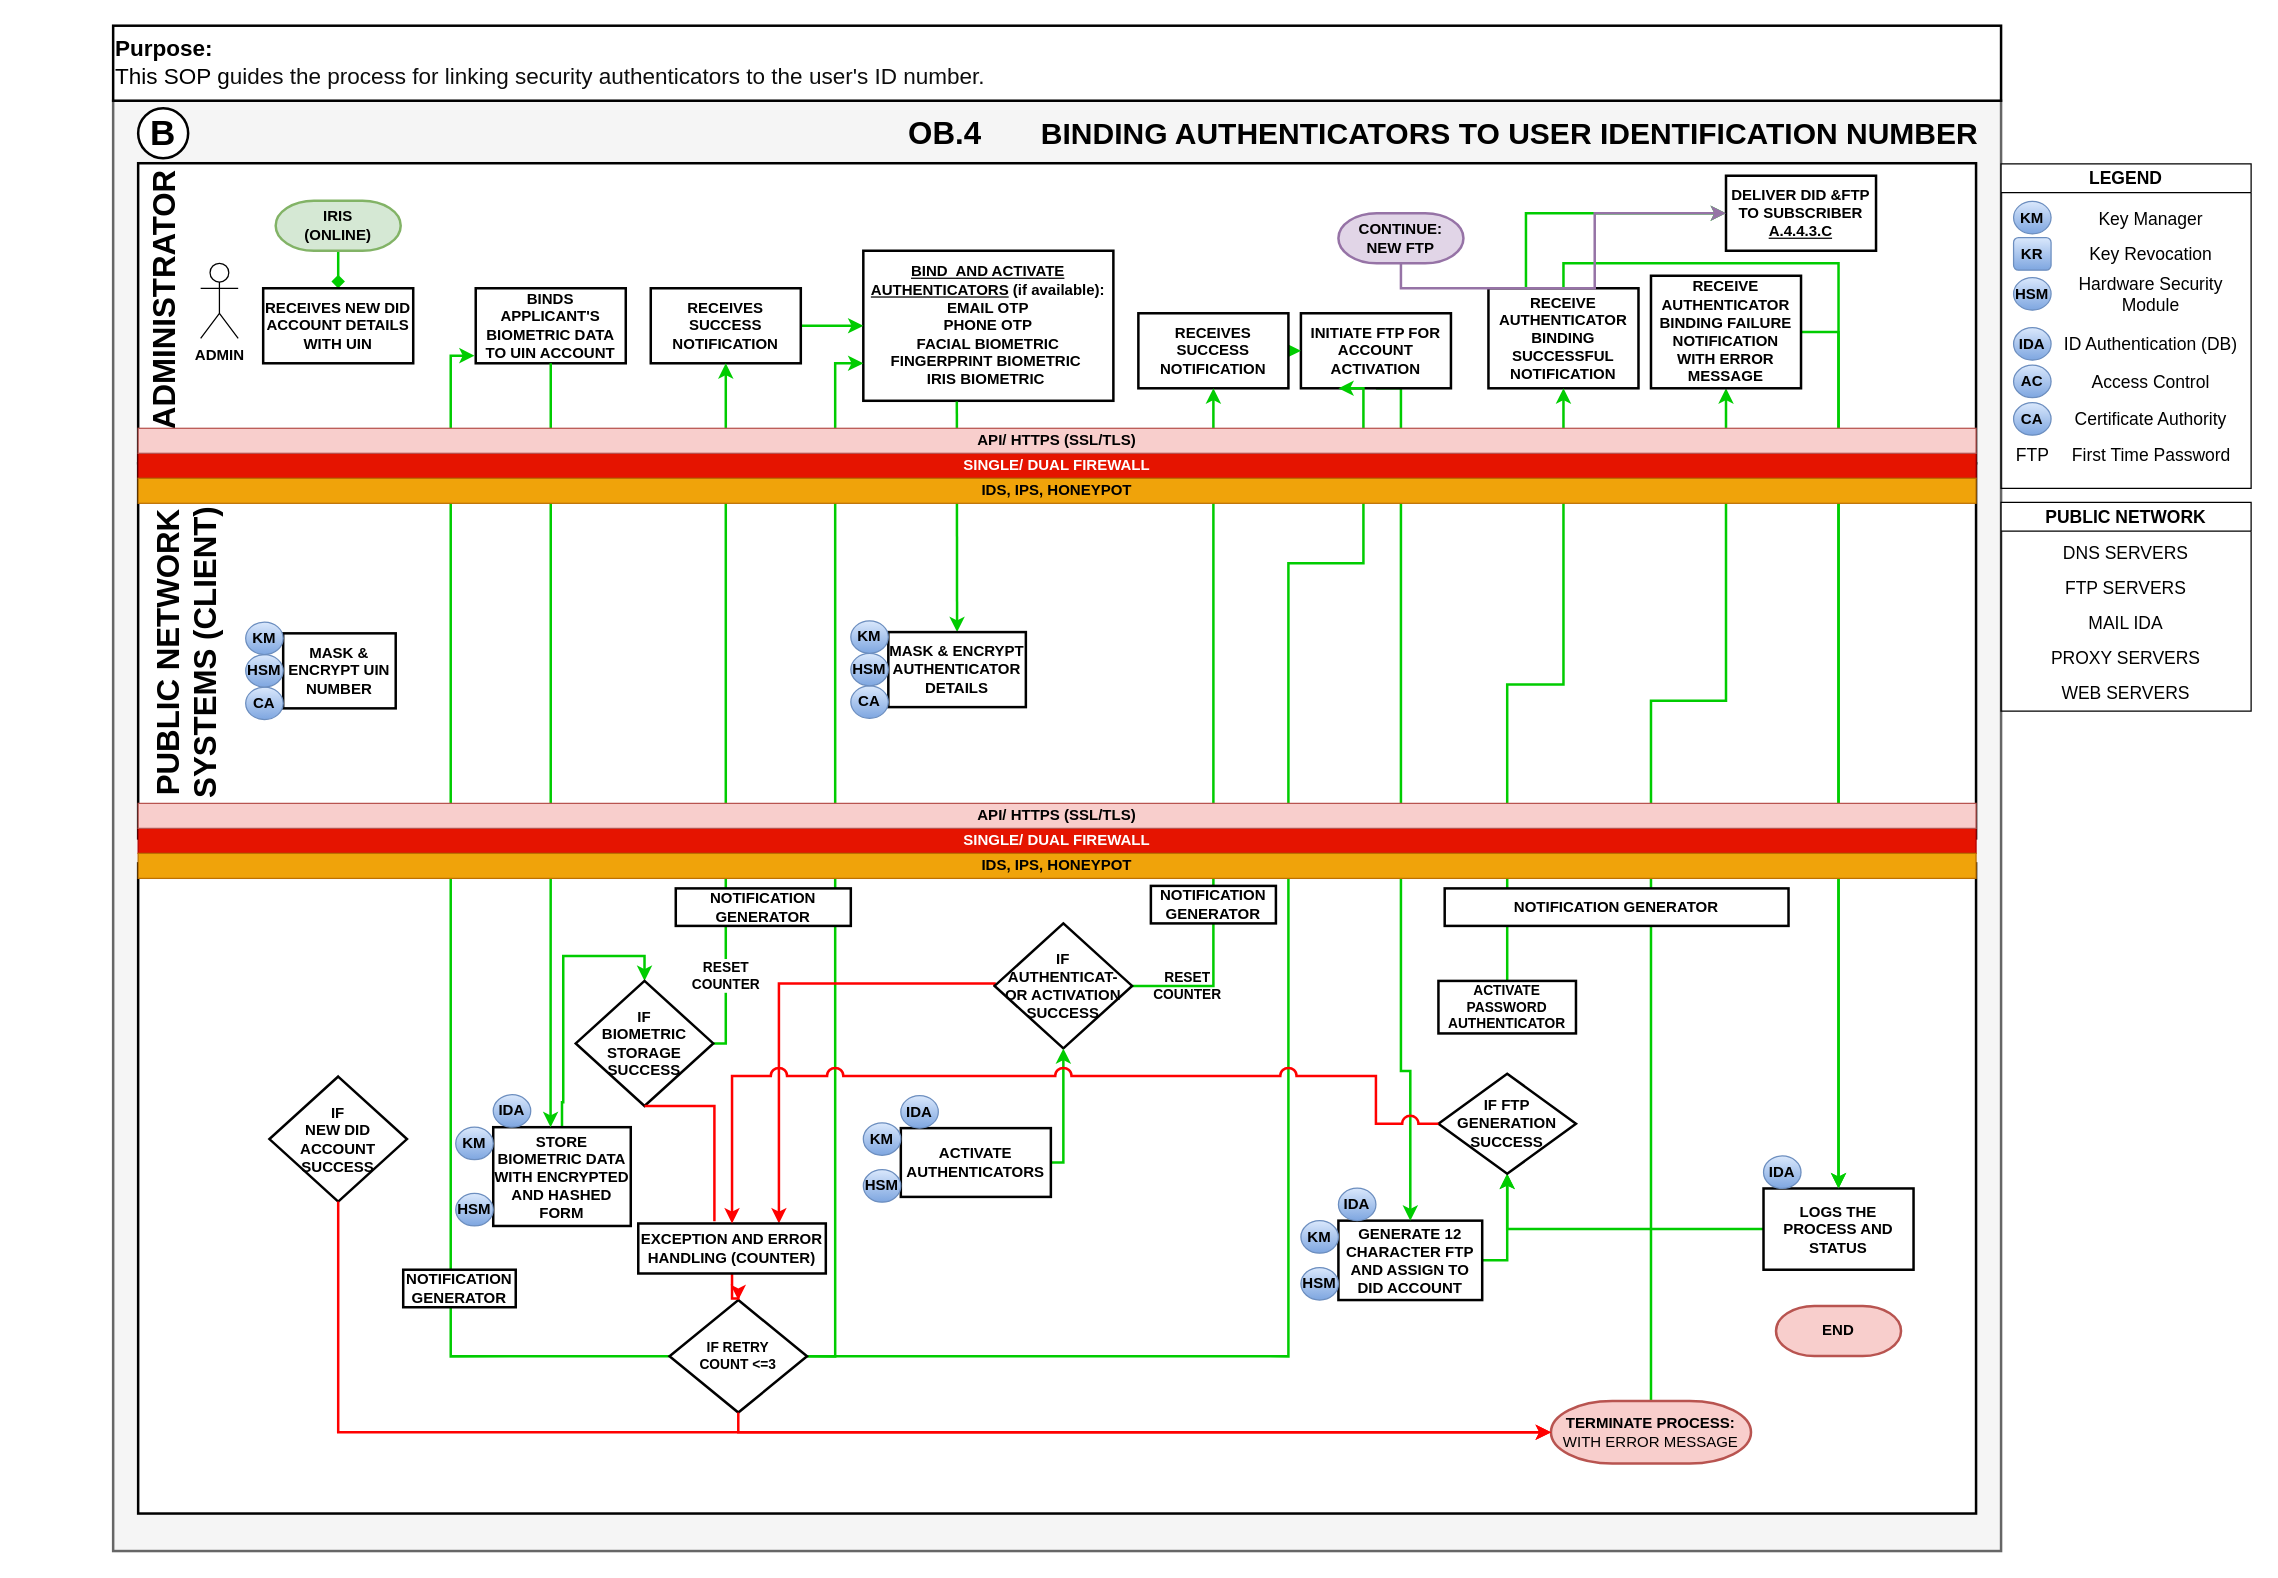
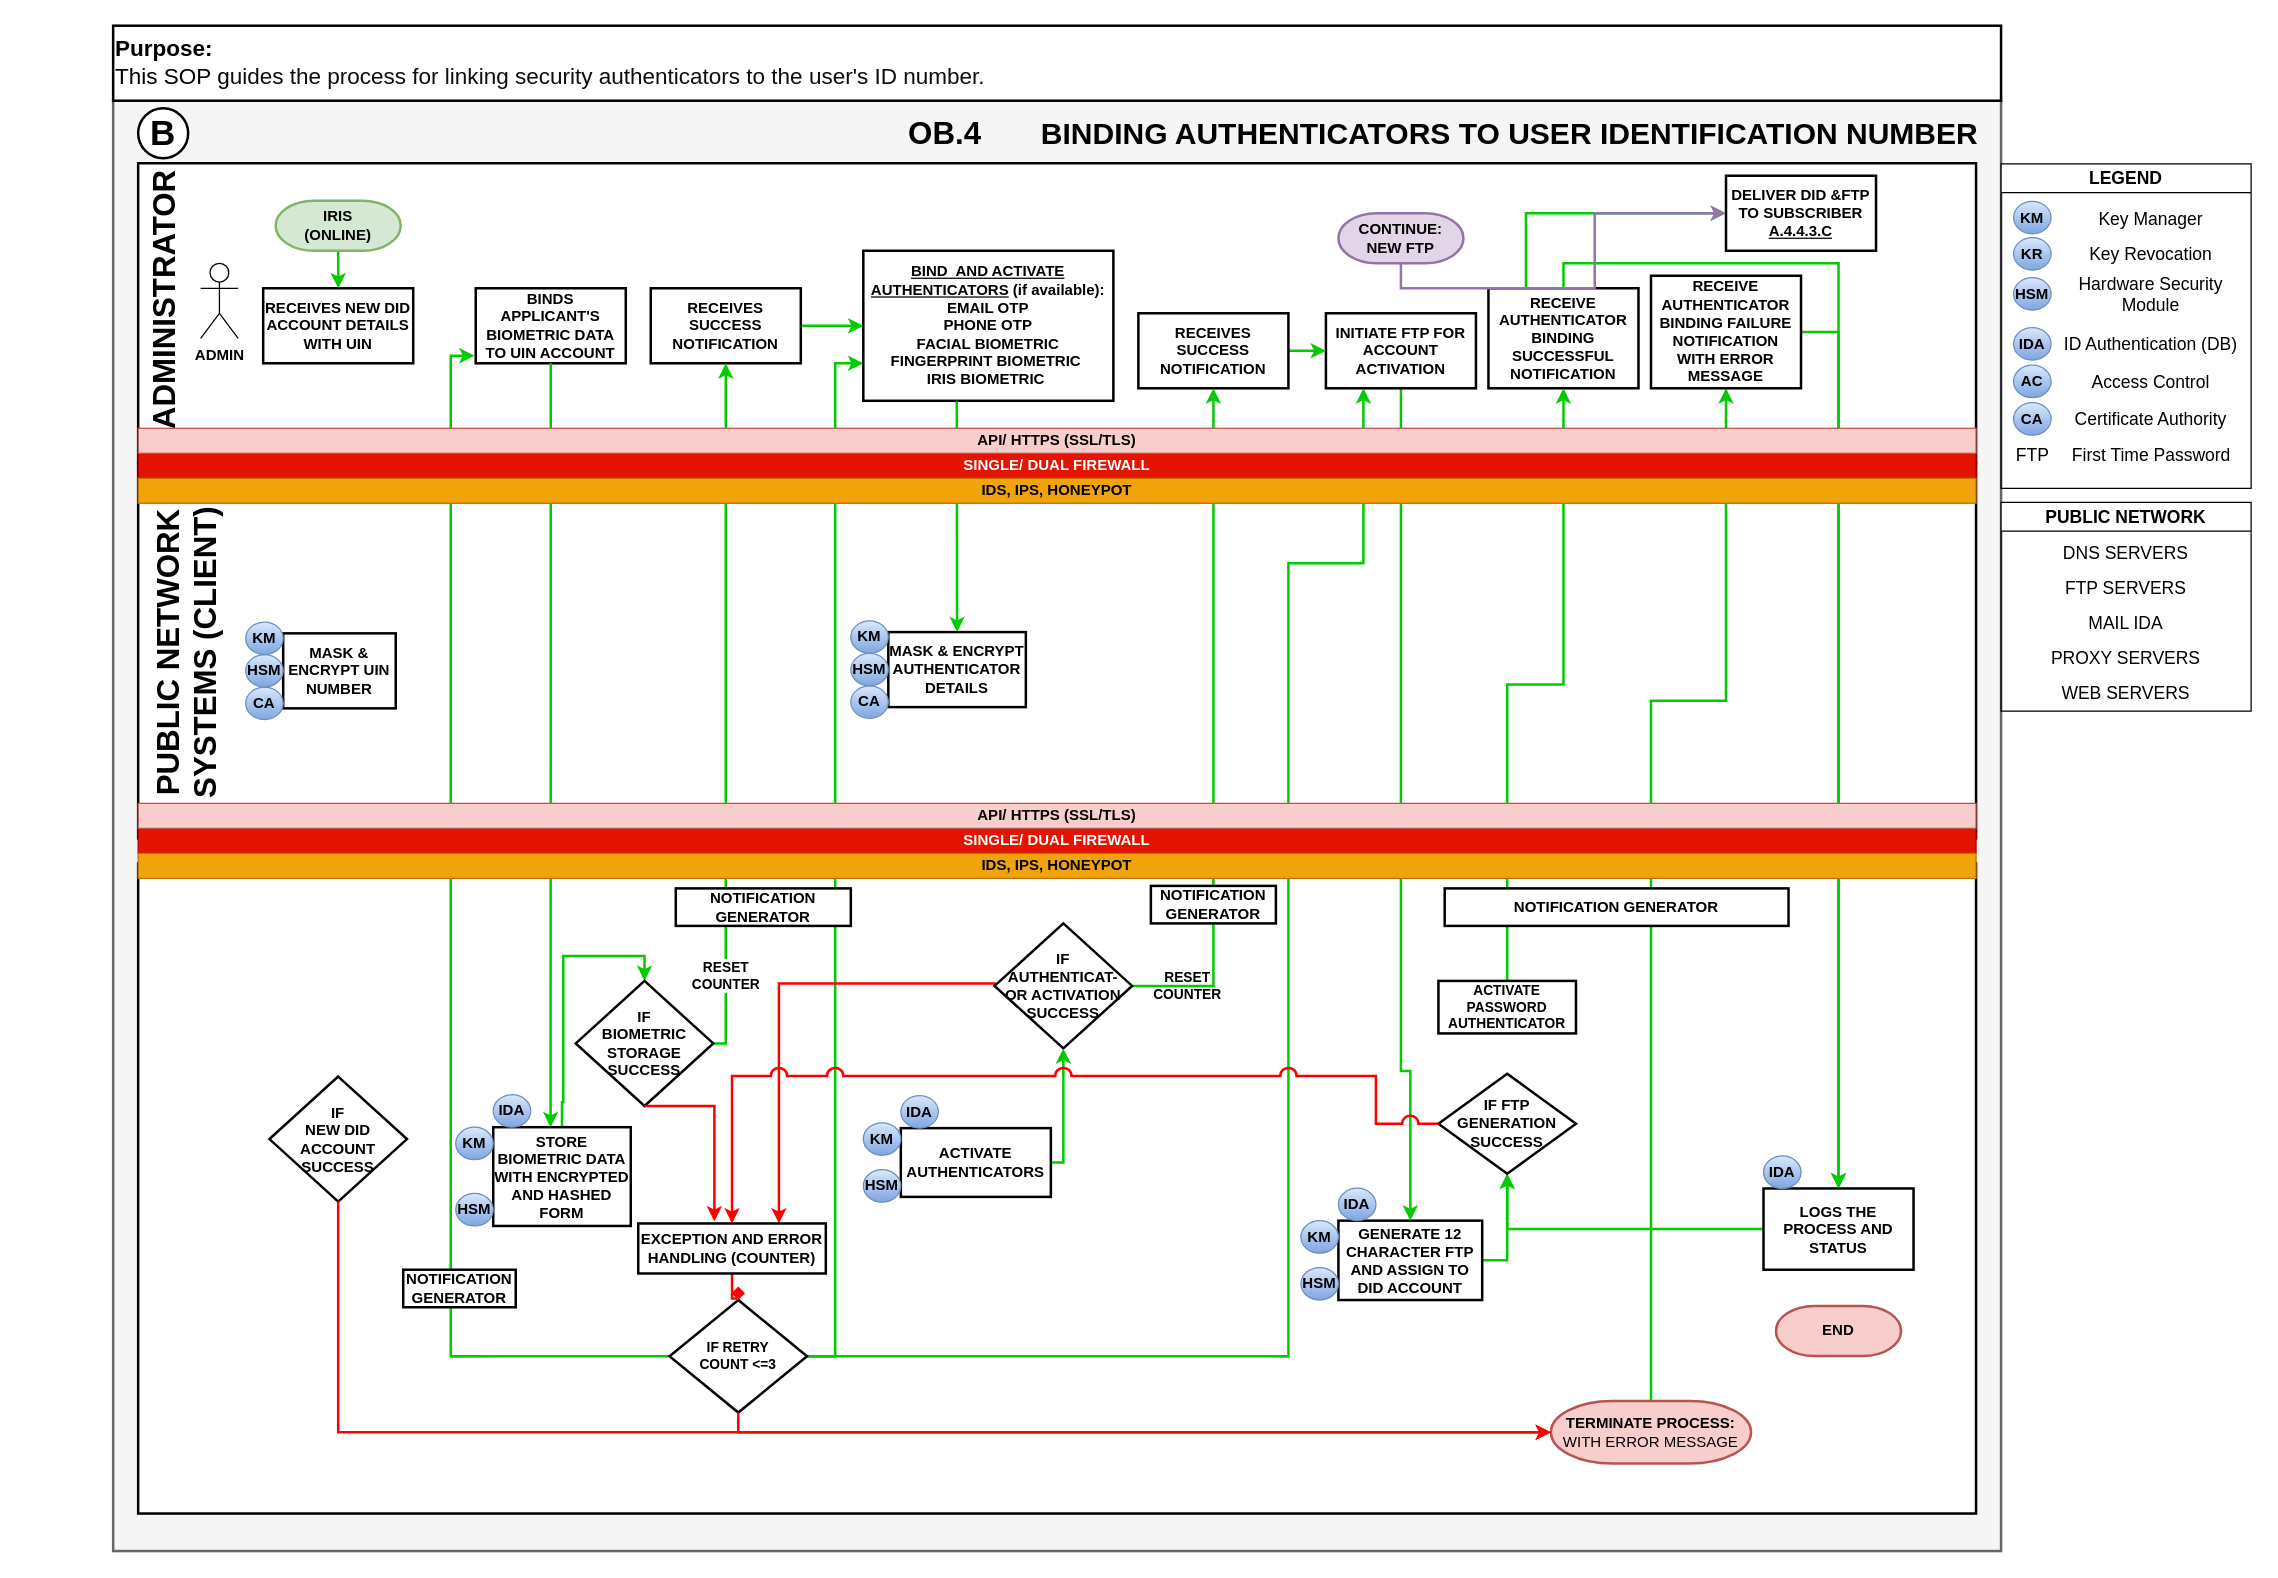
node "KR": shape rounded rectangle -> ellipse
edge "IRIS (ONLINE)" -> "RECEIVES NEW DID ACCOUNT DETAILS WITH UIN": arrowhead diamond -> classic
node "INITIATE FTP FOR ACCOUNT ACTIVATION": moved (1376, 351) -> (1401, 351)
edge "IF BIOMETRIC STORAGE SUCCESS" -- "EXCEPTION AND ERROR HANDLING (COUNTER)": arrowhead none -> classic
edge "EXCEPTION AND ERROR HANDLING (COUNTER)" -> "IF RETRY COUNT <=3": arrowhead classic -> diamond
